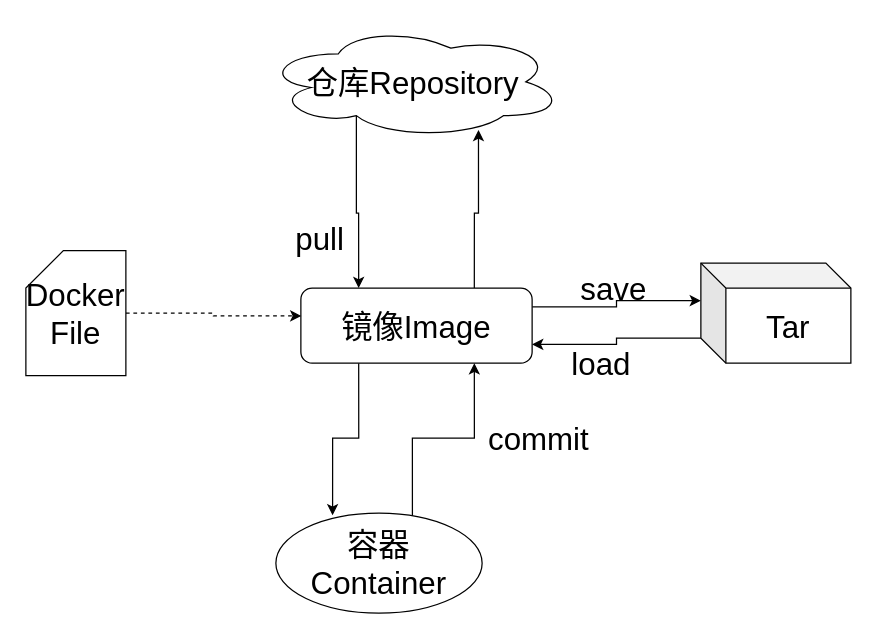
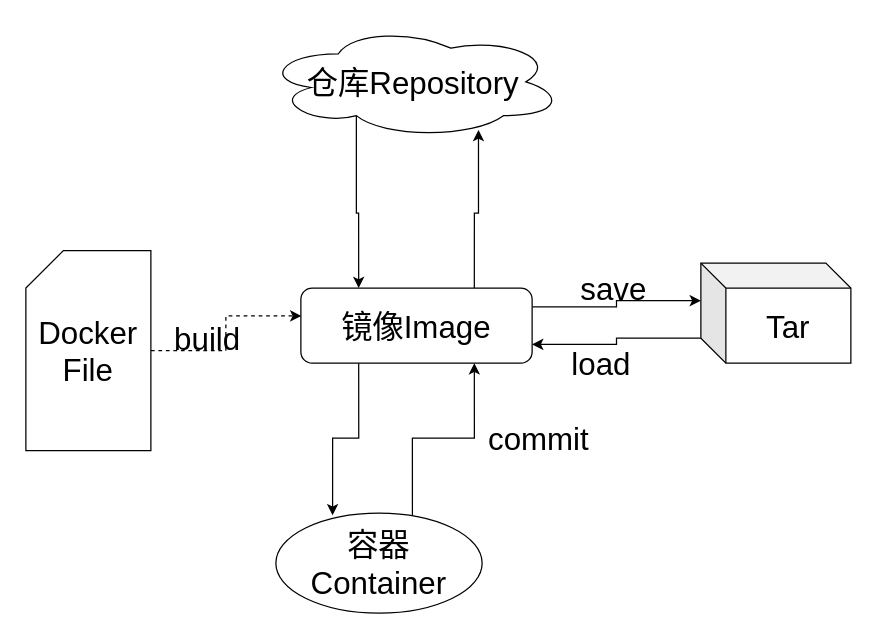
node "pull": removed
node "Docker File": size 100x125 -> 125x200
node "build": added
